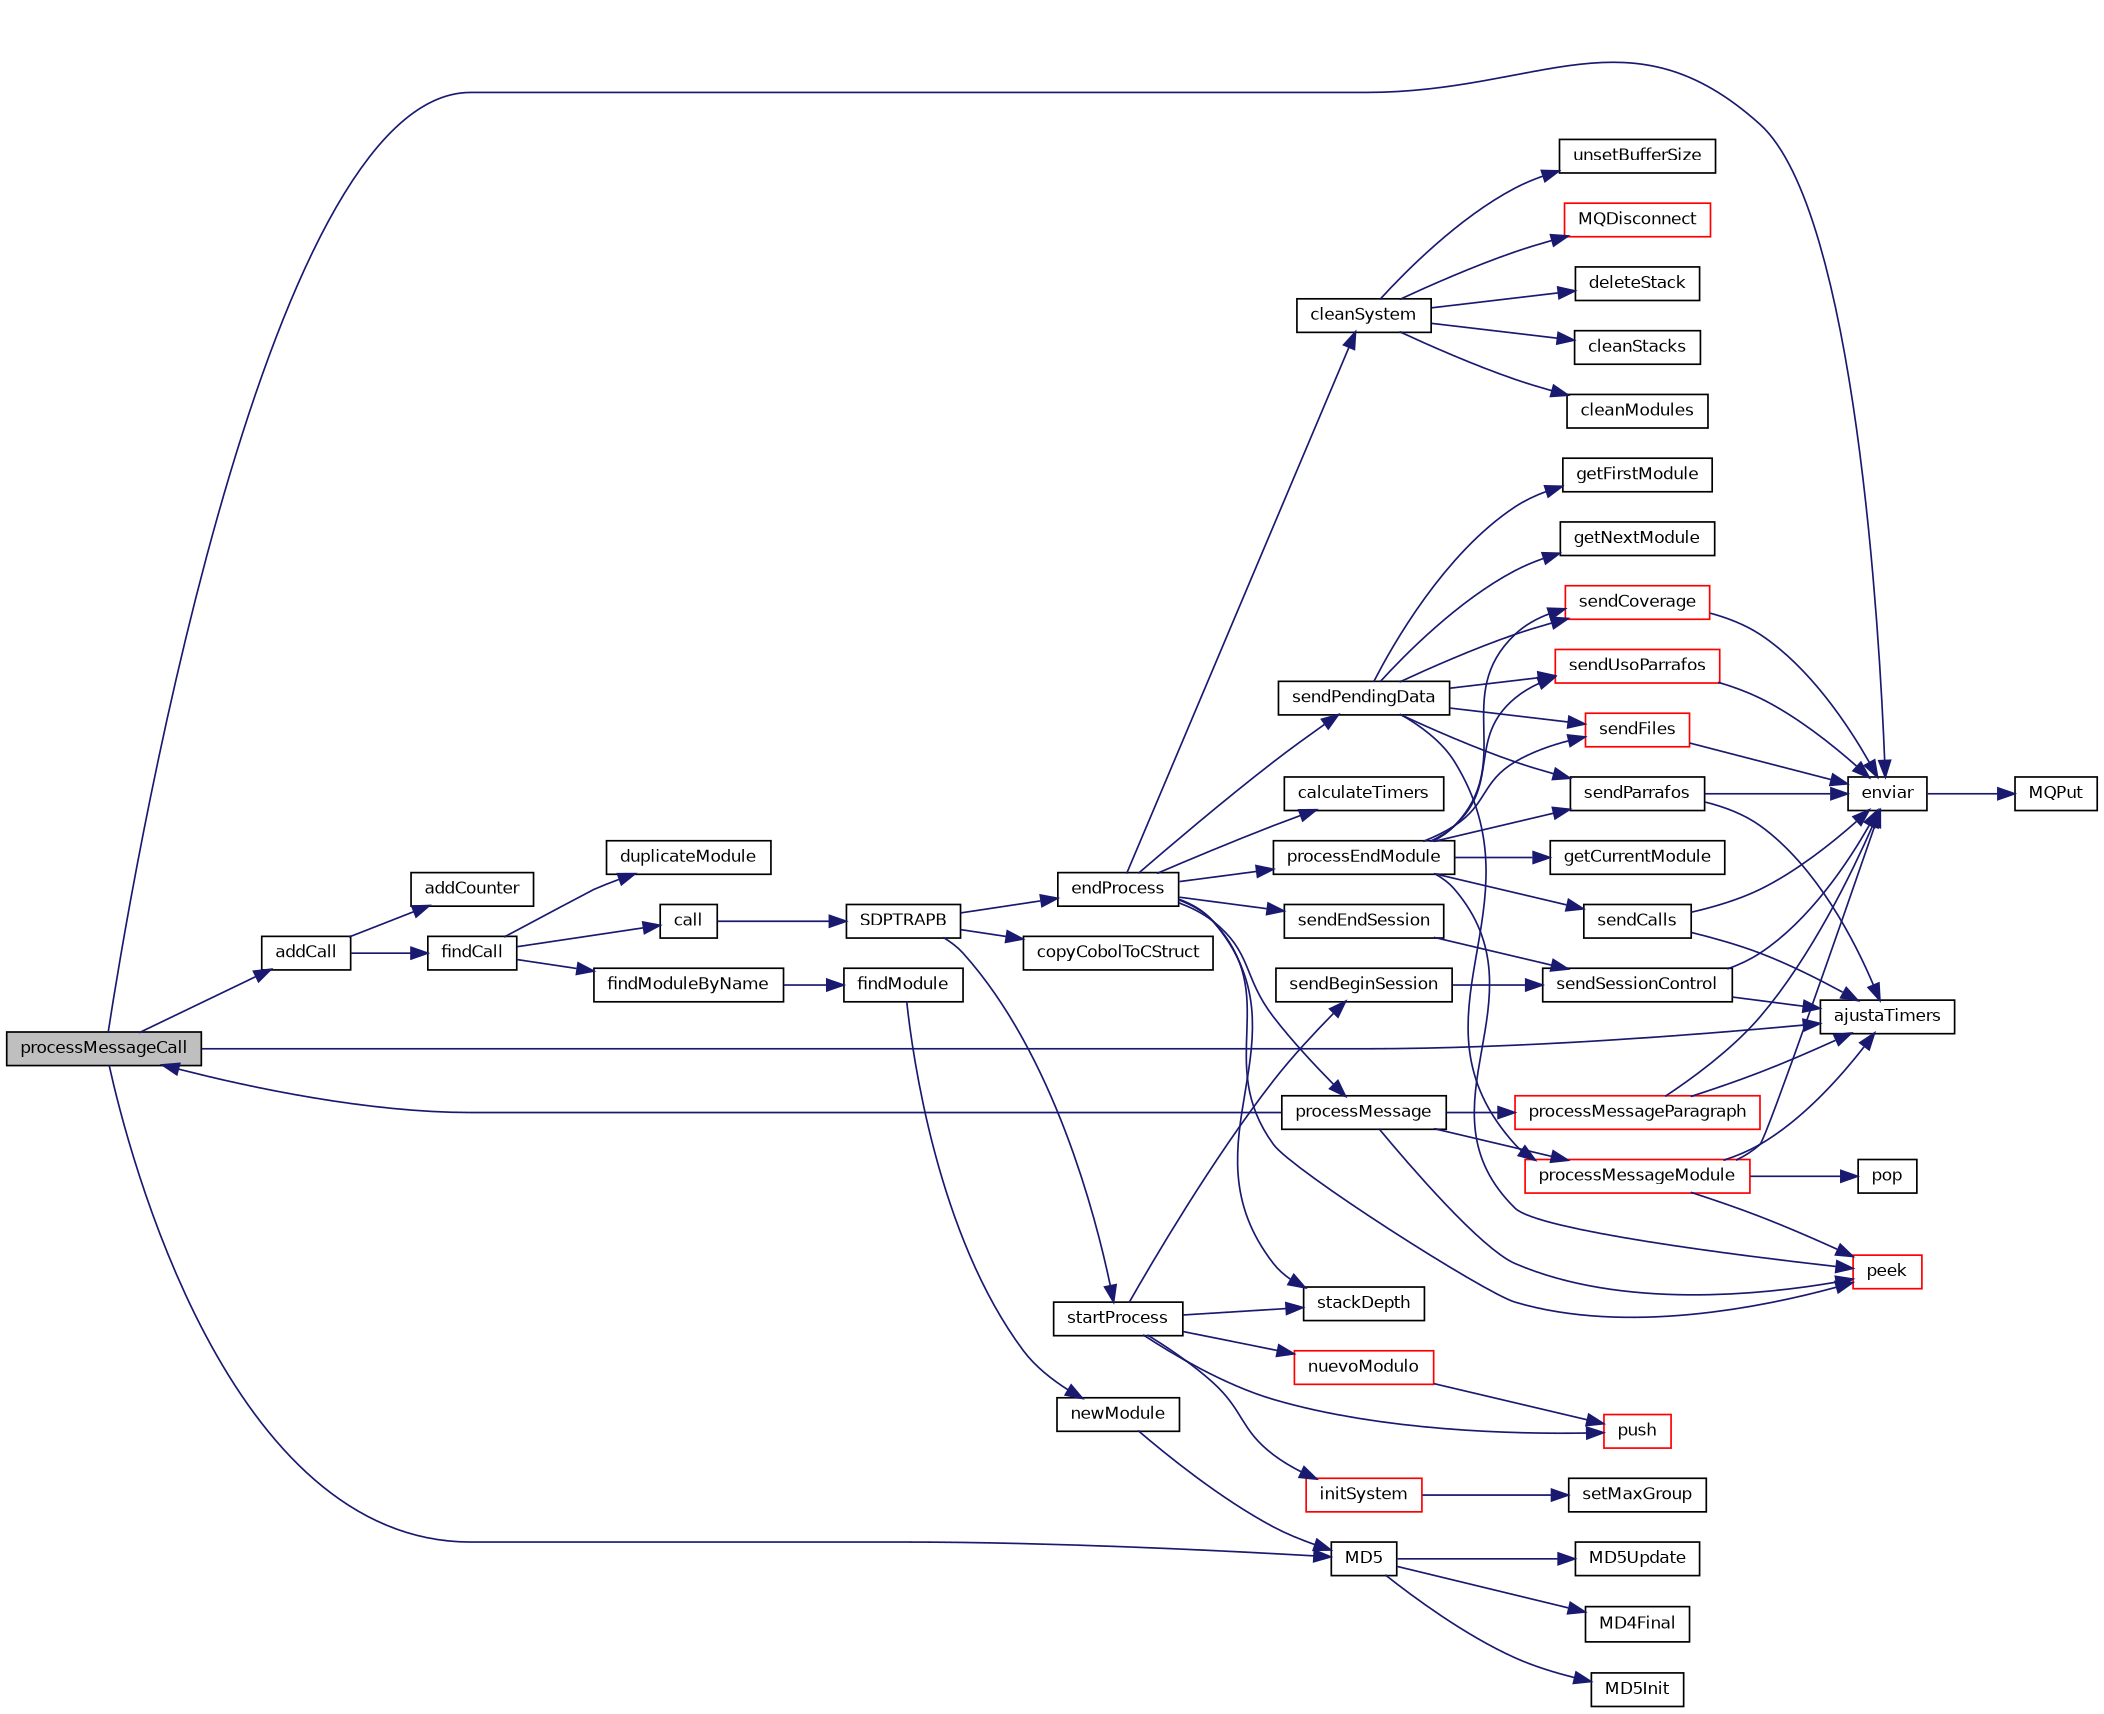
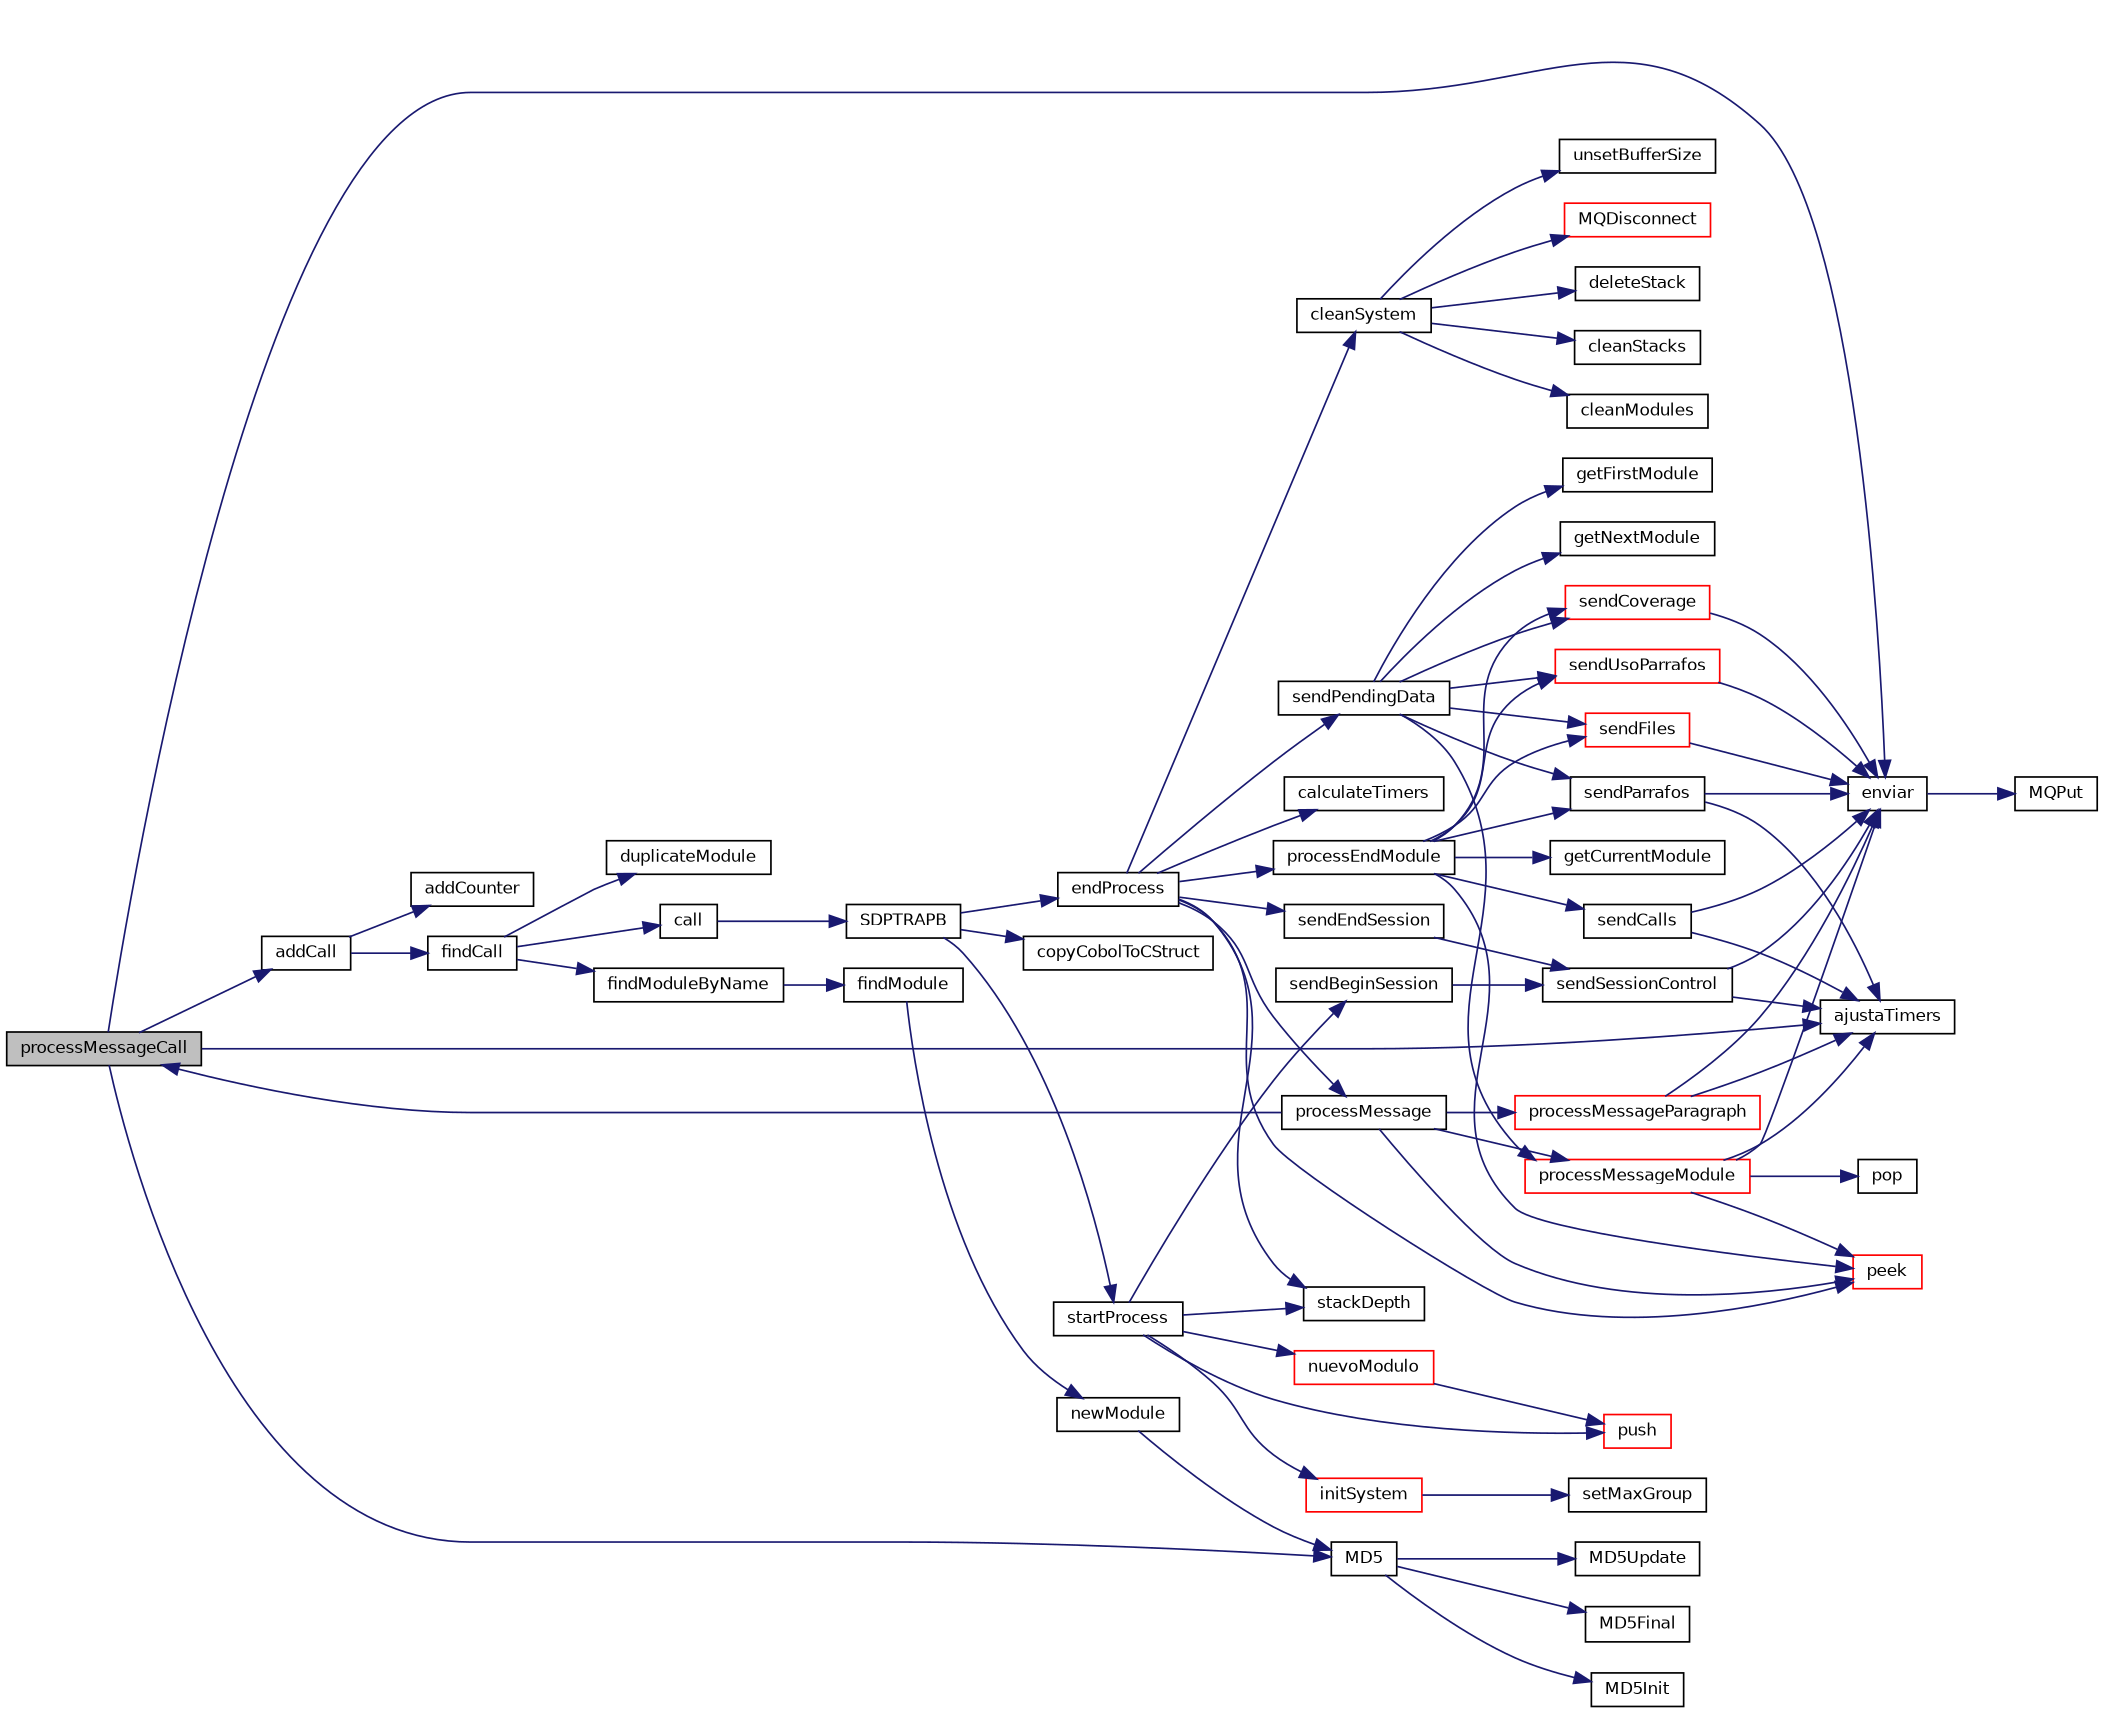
node "MD4Final": label "MD4Final" -> "MD5Final"
